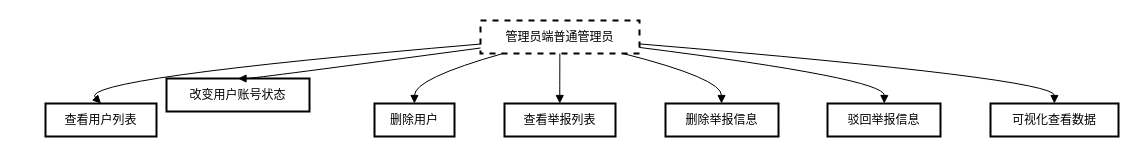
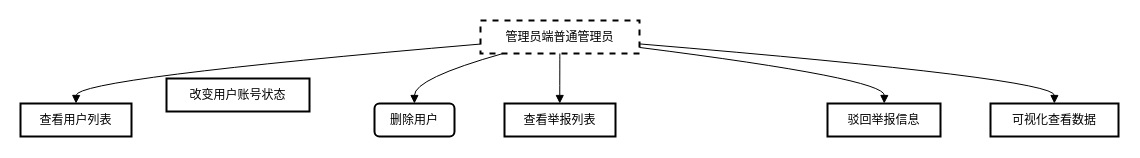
edge "管理员端普通管理员" -> "改变用户账号状态": removed
edge "管理员端普通管理员" -> "删除举报信息": removed
node "查看用户列表": moved (101, 120) -> (76, 120)
node "删除用户": shape rectangle -> rounded rectangle
node "删除举报信息": removed
